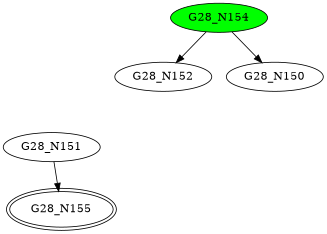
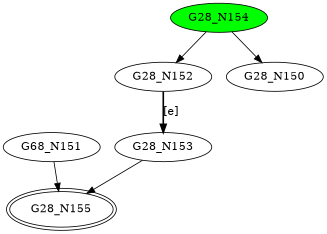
node "G28_N151": label "G28_N151" -> "G68_N151"
node "G28_N153": added
